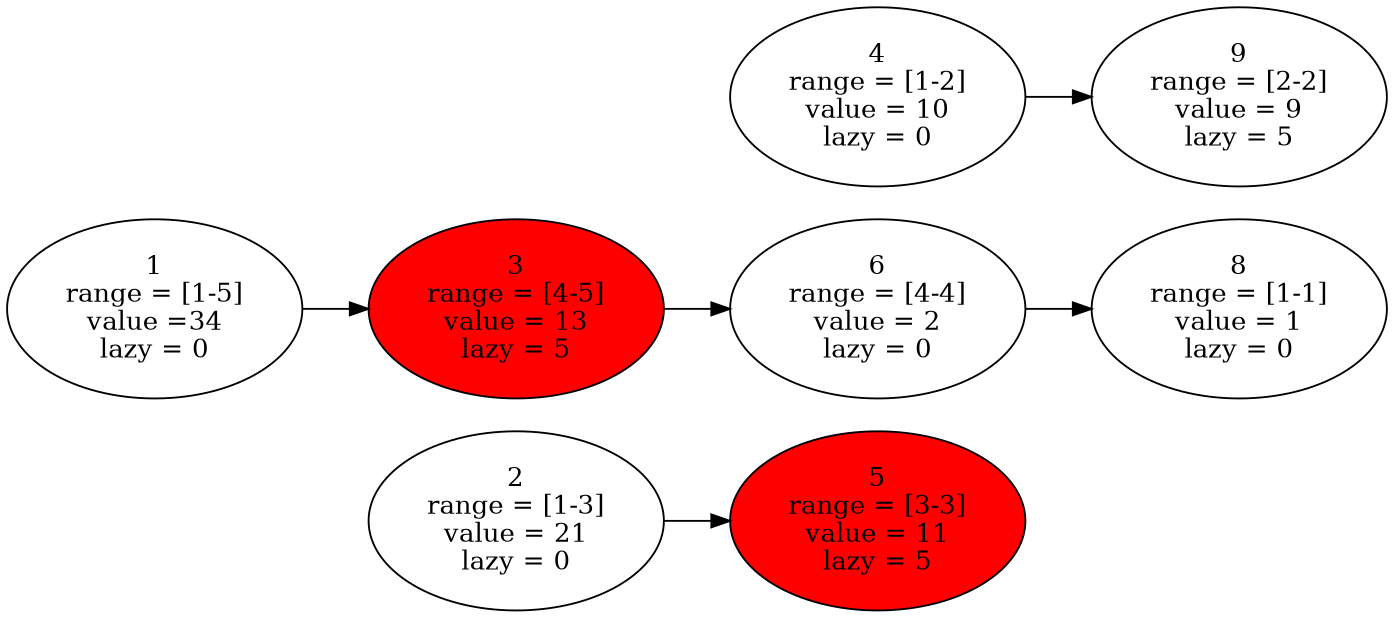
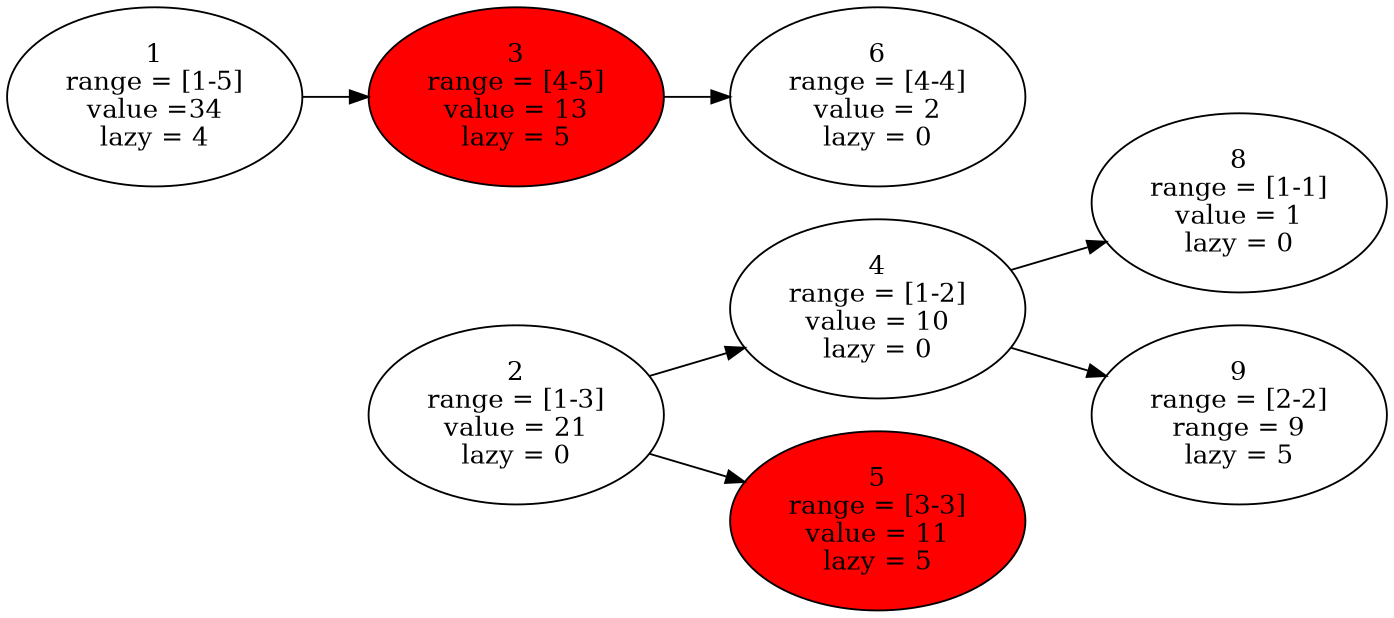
node "9 range = [2-2] value = 9 lazy = 5": label "9 range = [2-2] value = 9 lazy = 5" -> "9 range = [2-2] range = 9 lazy = 5"
node "1 range = [1-5] value =34 lazy = 0": label "1 range = [1-5] value =34 lazy = 0" -> "1 range = [1-5] value =34 lazy = 4"
edge "6 range = [4-4] value = 2 lazy = 0" -> "8 range = [1-1] value = 1 lazy = 0": now "4 range = [1-2] value = 10 lazy = 0" -> "8 range = [1-1] value = 1 lazy = 0"
edge "2 range = [1-3] value = 21 lazy = 0" -> "4 range = [1-2] value = 10 lazy = 0": added
